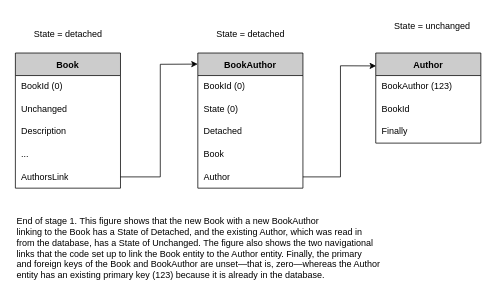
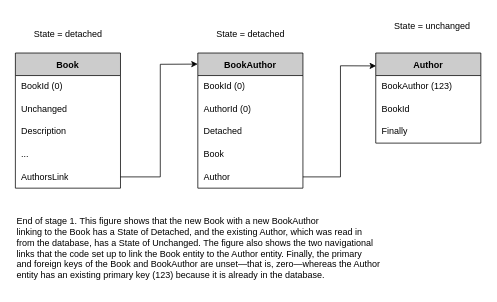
node "State (0)": label "State (0)" -> "AuthorId (0)"
